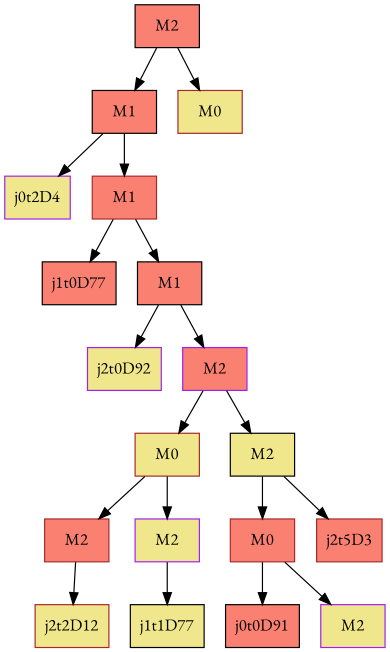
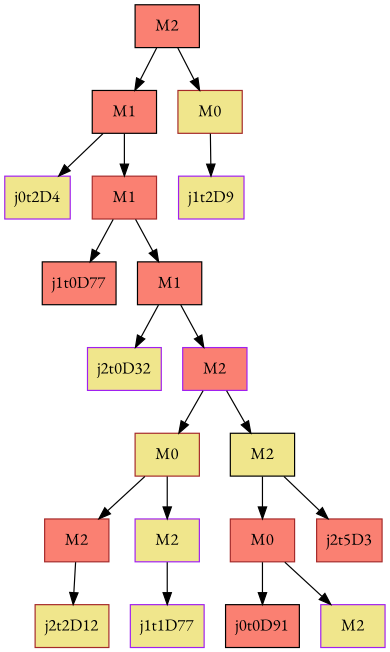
node "j1t2D9": added
node "j2t0D92": label "j2t0D92" -> "j2t0D32"
node "j1t1D77": color black -> purple
